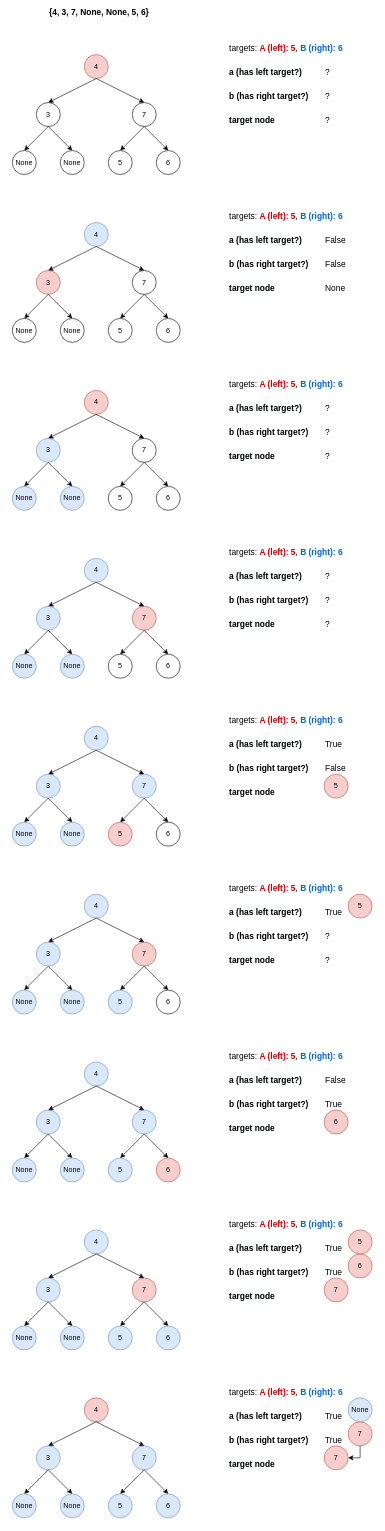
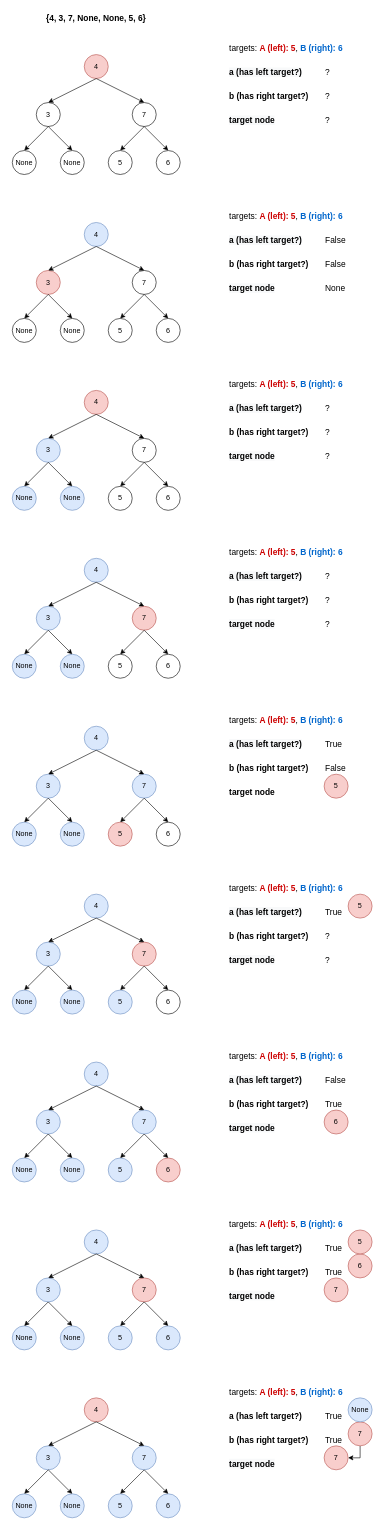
node "{4, 3, 7, None, None, 5, 6}": moved (99, 12) -> (96, 18)
